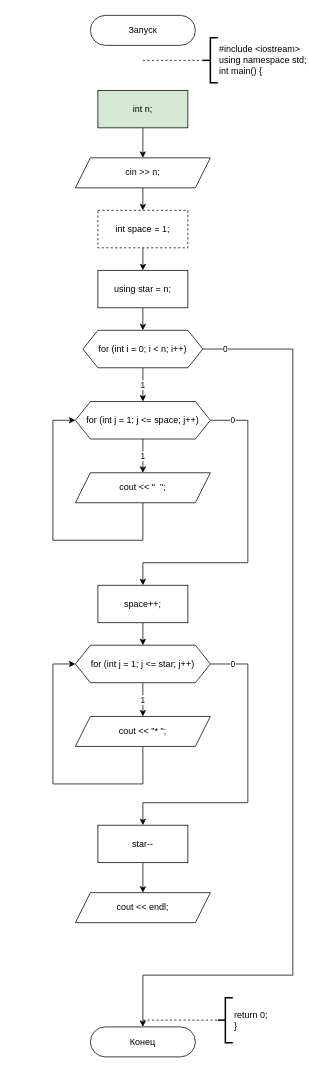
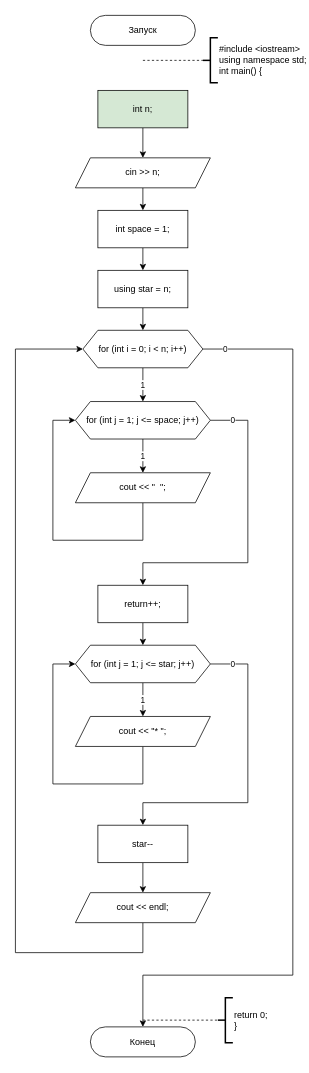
node "int space = 1;": style dashed -> solid
node "space++;": label "space++;" -> "return++;"
edge "cout << endl;" -> "for (int i = 0; i < n; i++)": added
